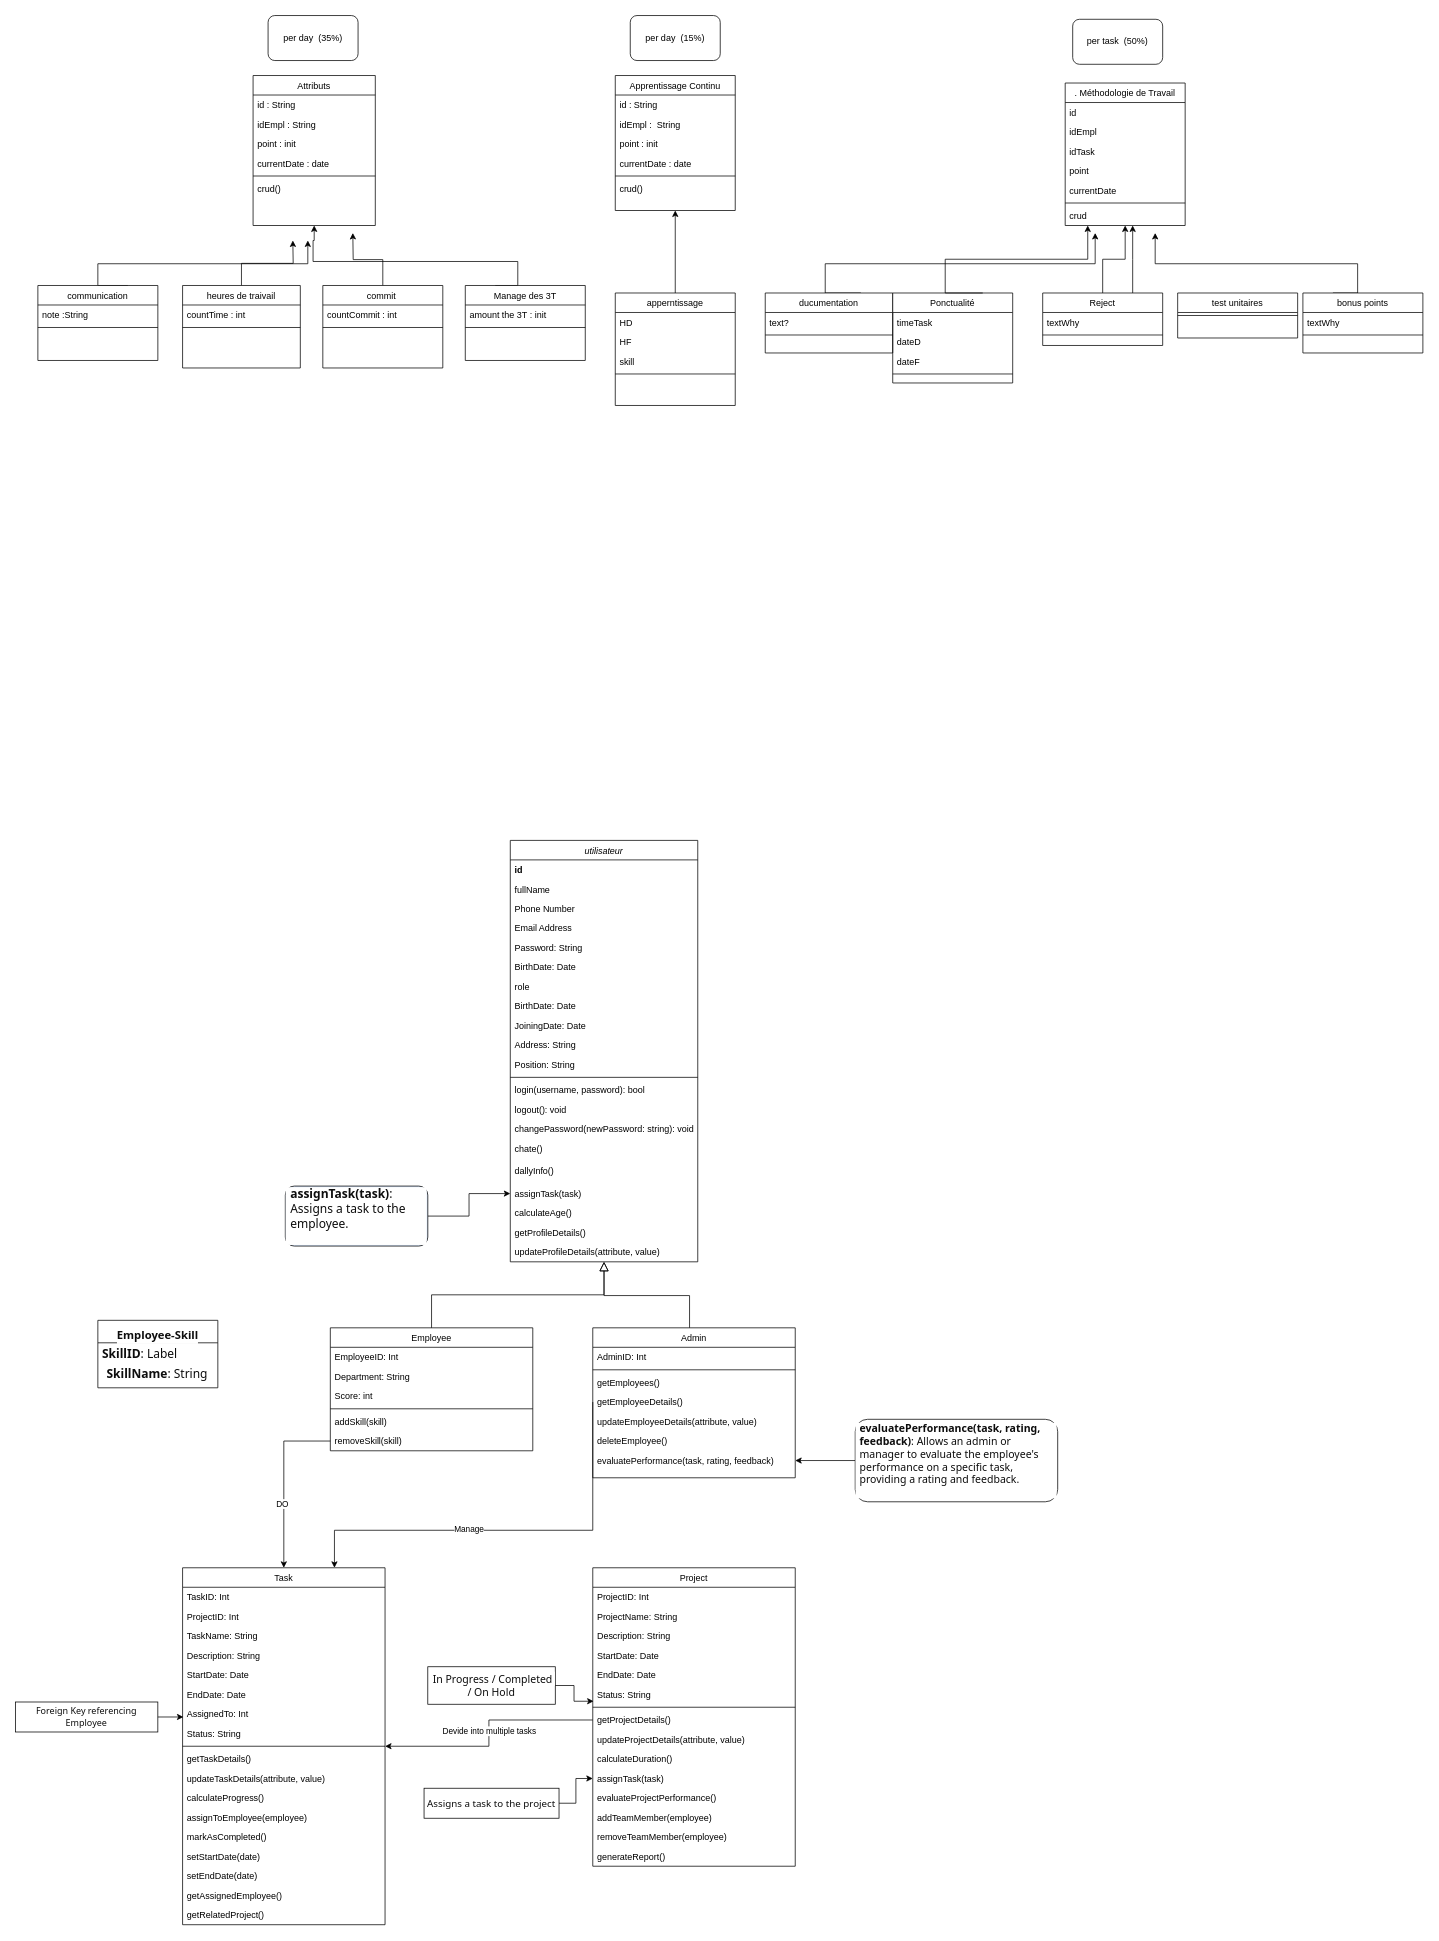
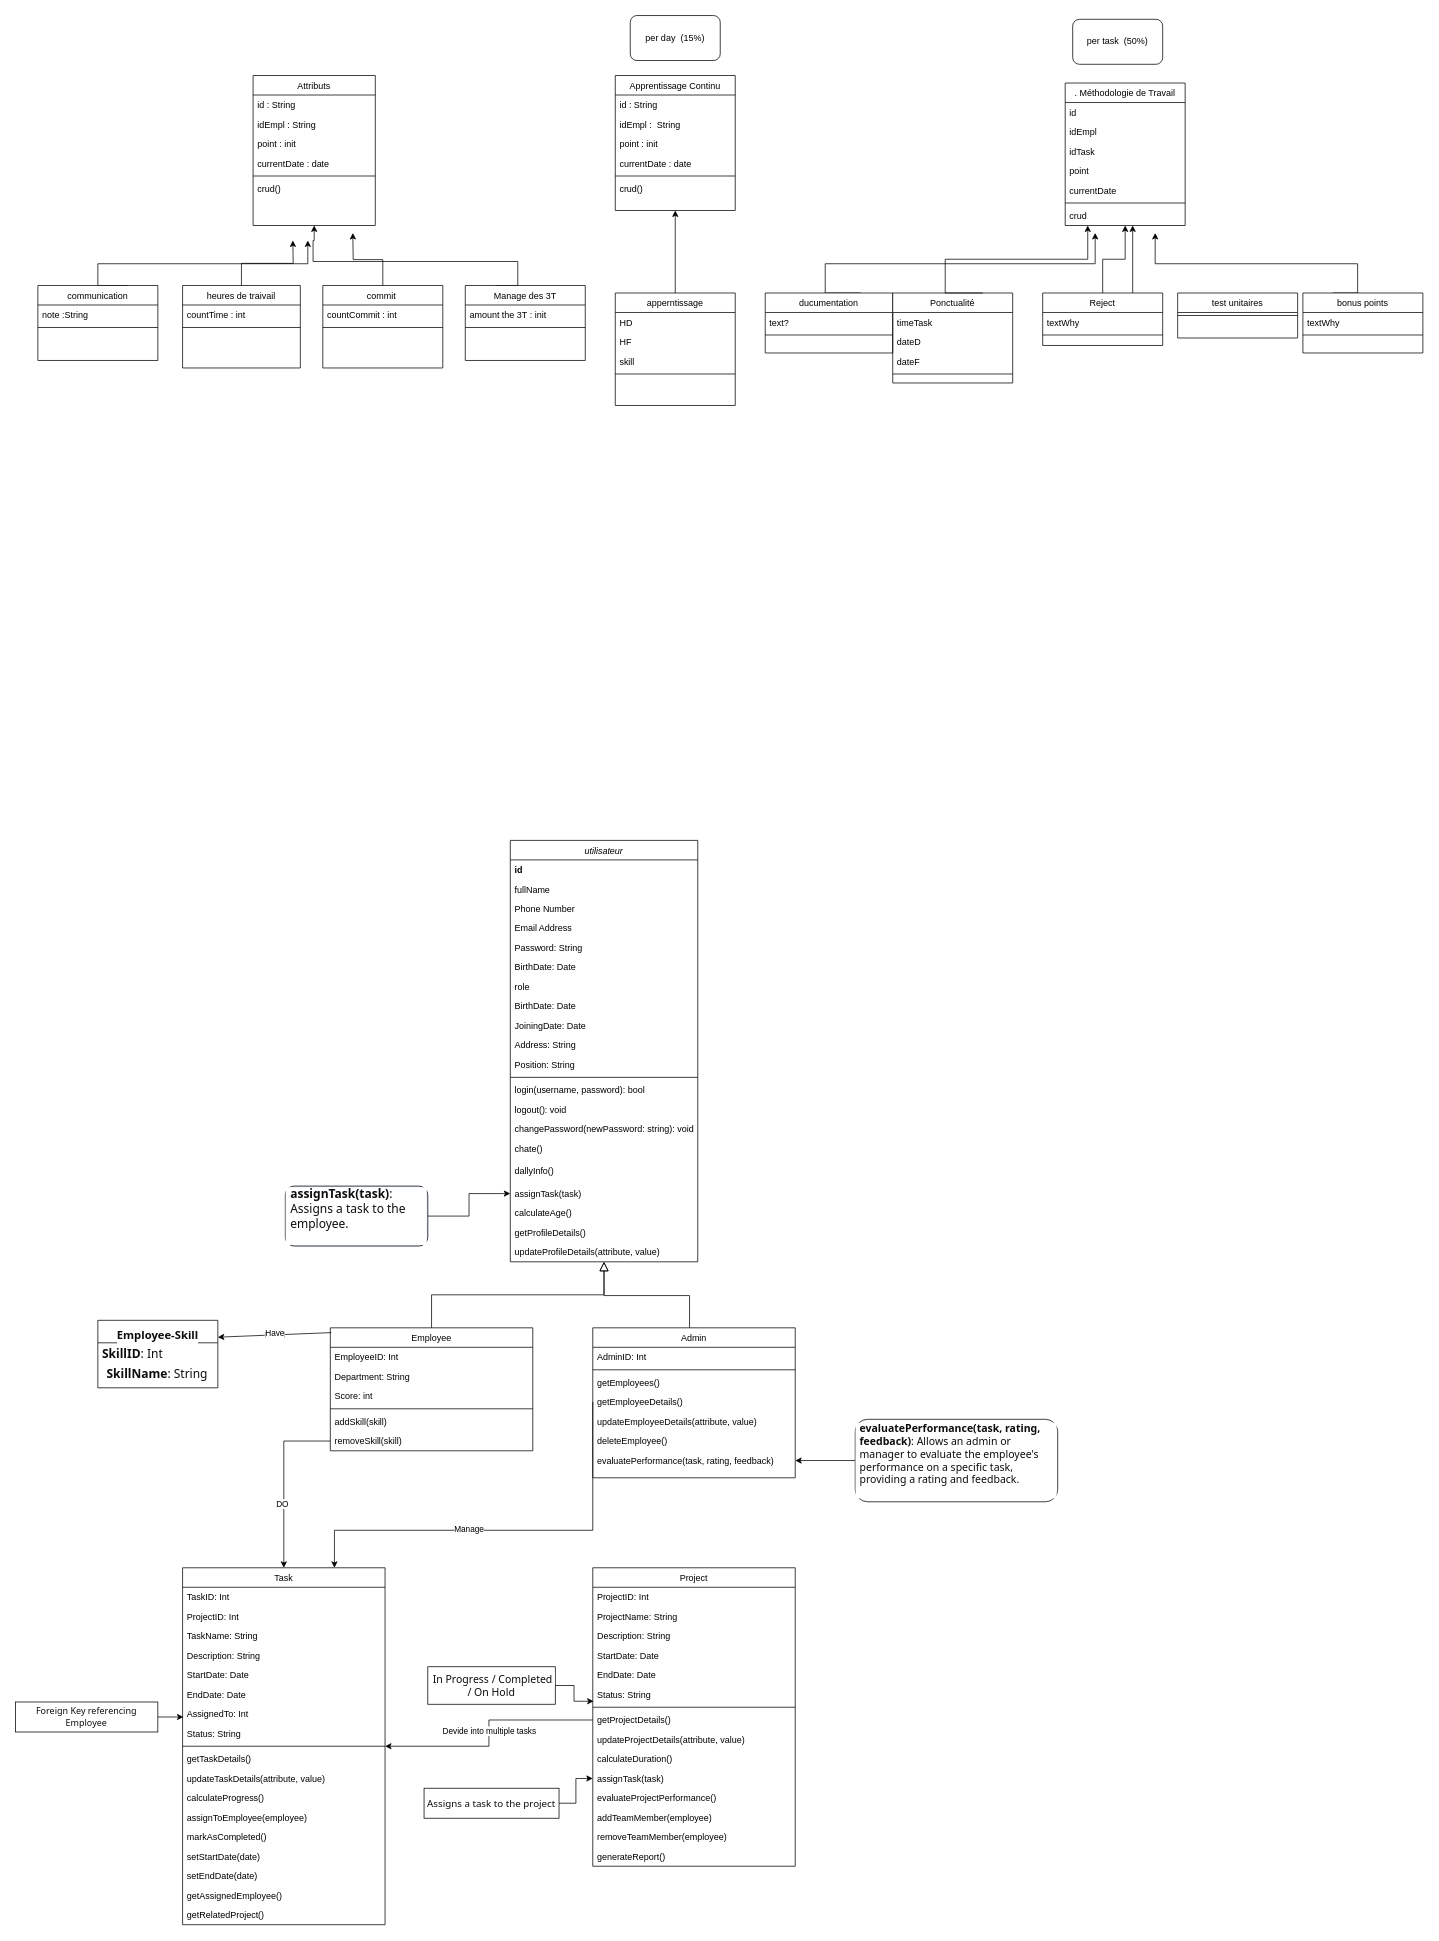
node "per day (35%)": removed
edge "Employee" -> "Employee-Skill": added, labels "Label", "Have", "Text"
node "SkillID: Label": label "SkillID: Label" -> "SkillID: Int"
